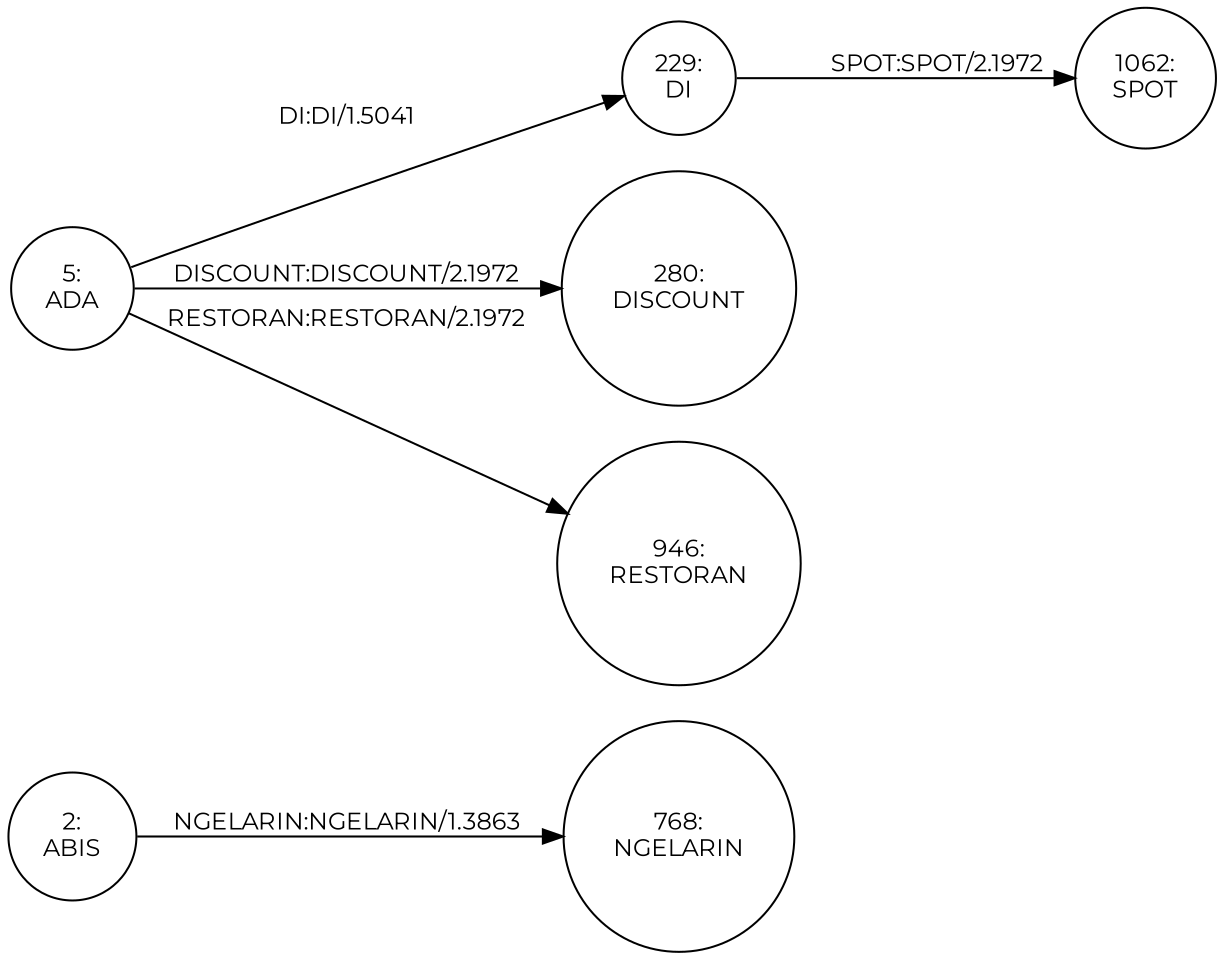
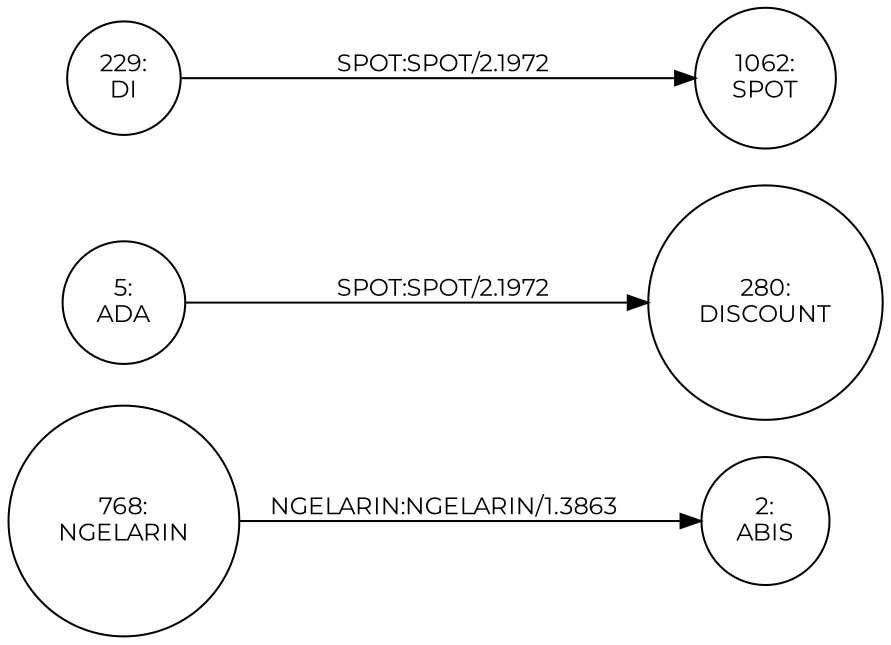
edge "5: ADA" -> "229: DI": removed, label "DI:DI/1.5041"
edge "5: ADA" -> "280: DISCOUNT": label "DISCOUNT:DISCOUNT/2.1972" -> "SPOT:SPOT/2.1972"
node "946: RESTORAN": removed
edge "2: ABIS" -> "768: NGELARIN": reversed
